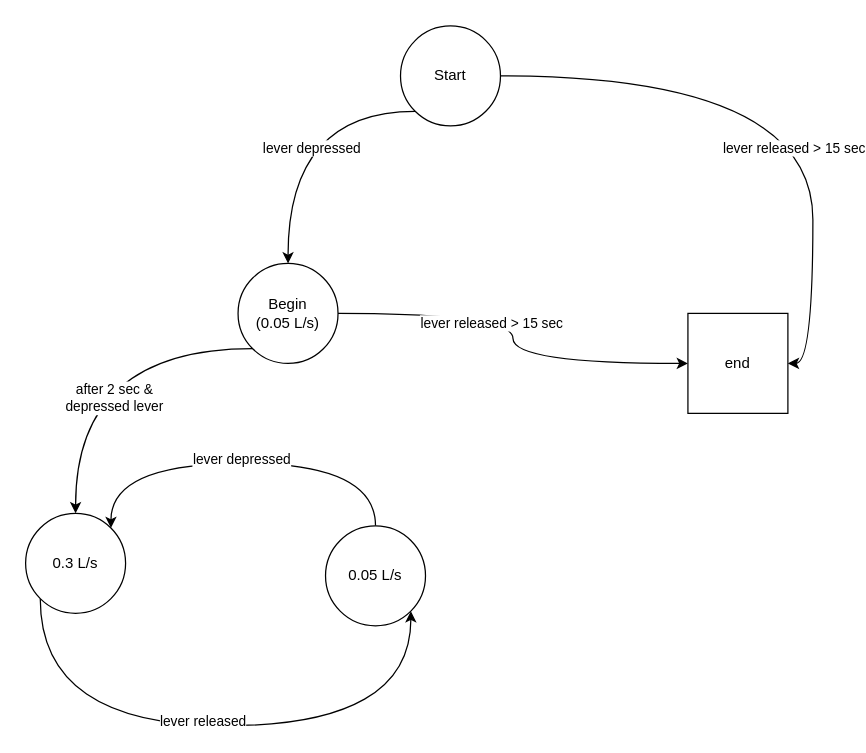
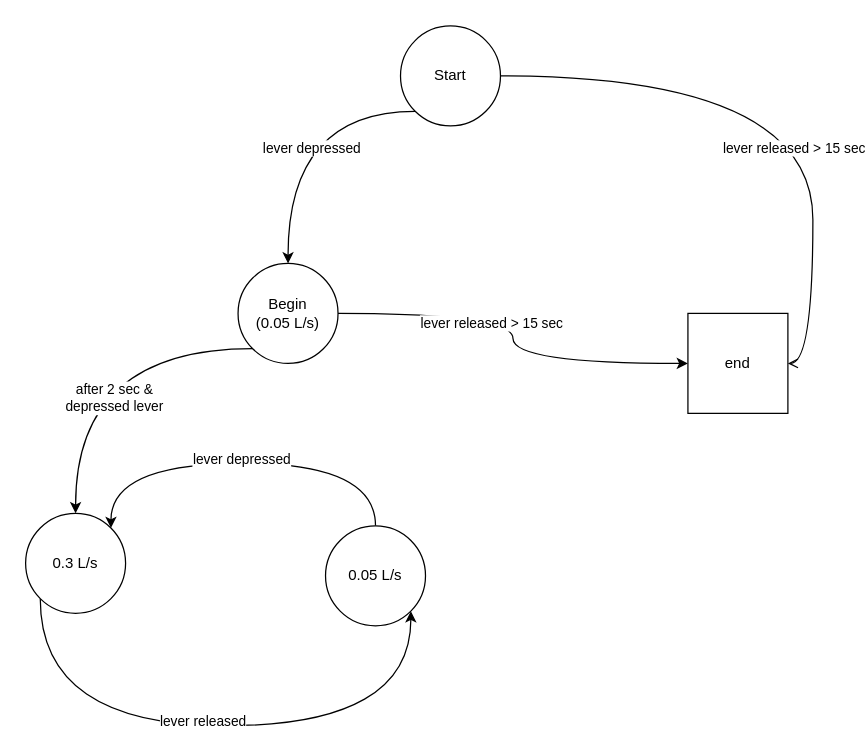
edge "Start" -> "end": arrowhead classic -> open
